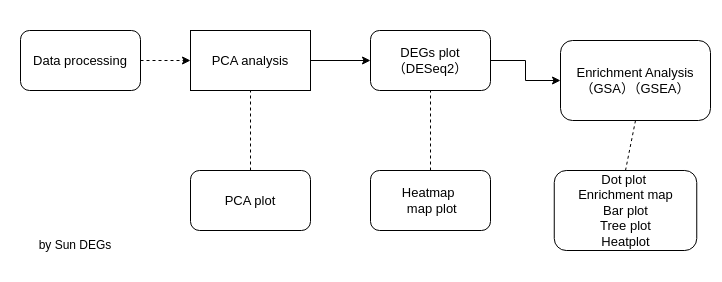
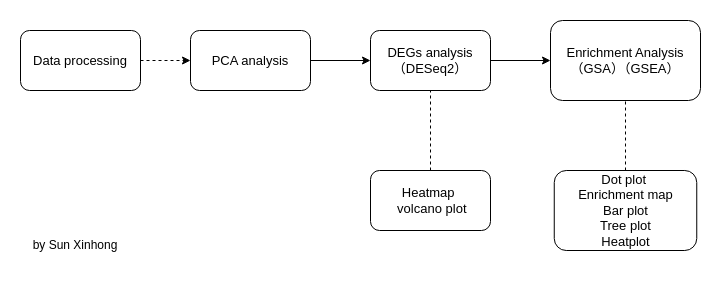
node "PCA analysis": shape rectangle -> rounded rectangle
node "DEGs plot （DESeq2）": label "DEGs plot （DESeq2）" -> "DEGs analysis （DESeq2）"
node "Enrichment Analysis （GSA）（GSEA）": moved (636, 81) -> (626, 61)
edge "PCA analysis" -- "PCA plot": removed
node "PCA plot": removed
node "Heatmap map plot": label "Heatmap map plot" -> "Heatmap volcano plot"
node "by Sun DEGs": label "by Sun DEGs" -> "by Sun Xinhong"
